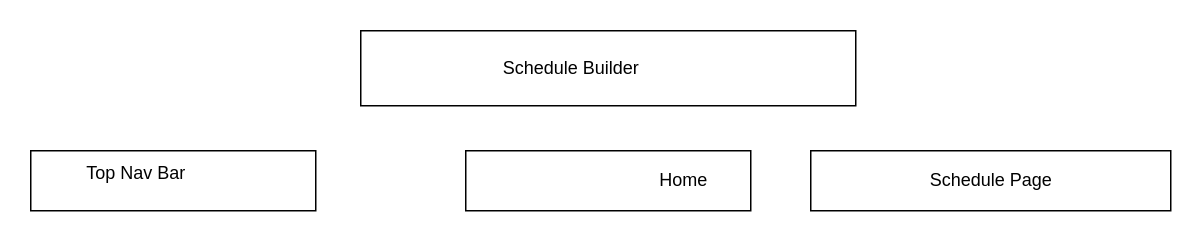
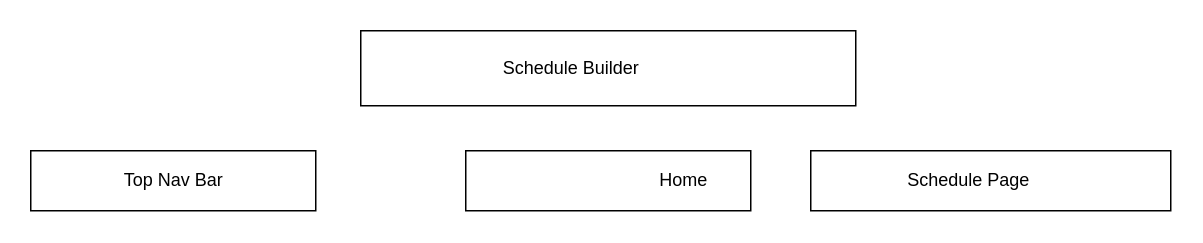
node "Top Nav Bar": moved (136, 173) -> (173, 181)
node "Schedule Page": moved (991, 181) -> (968, 181)
